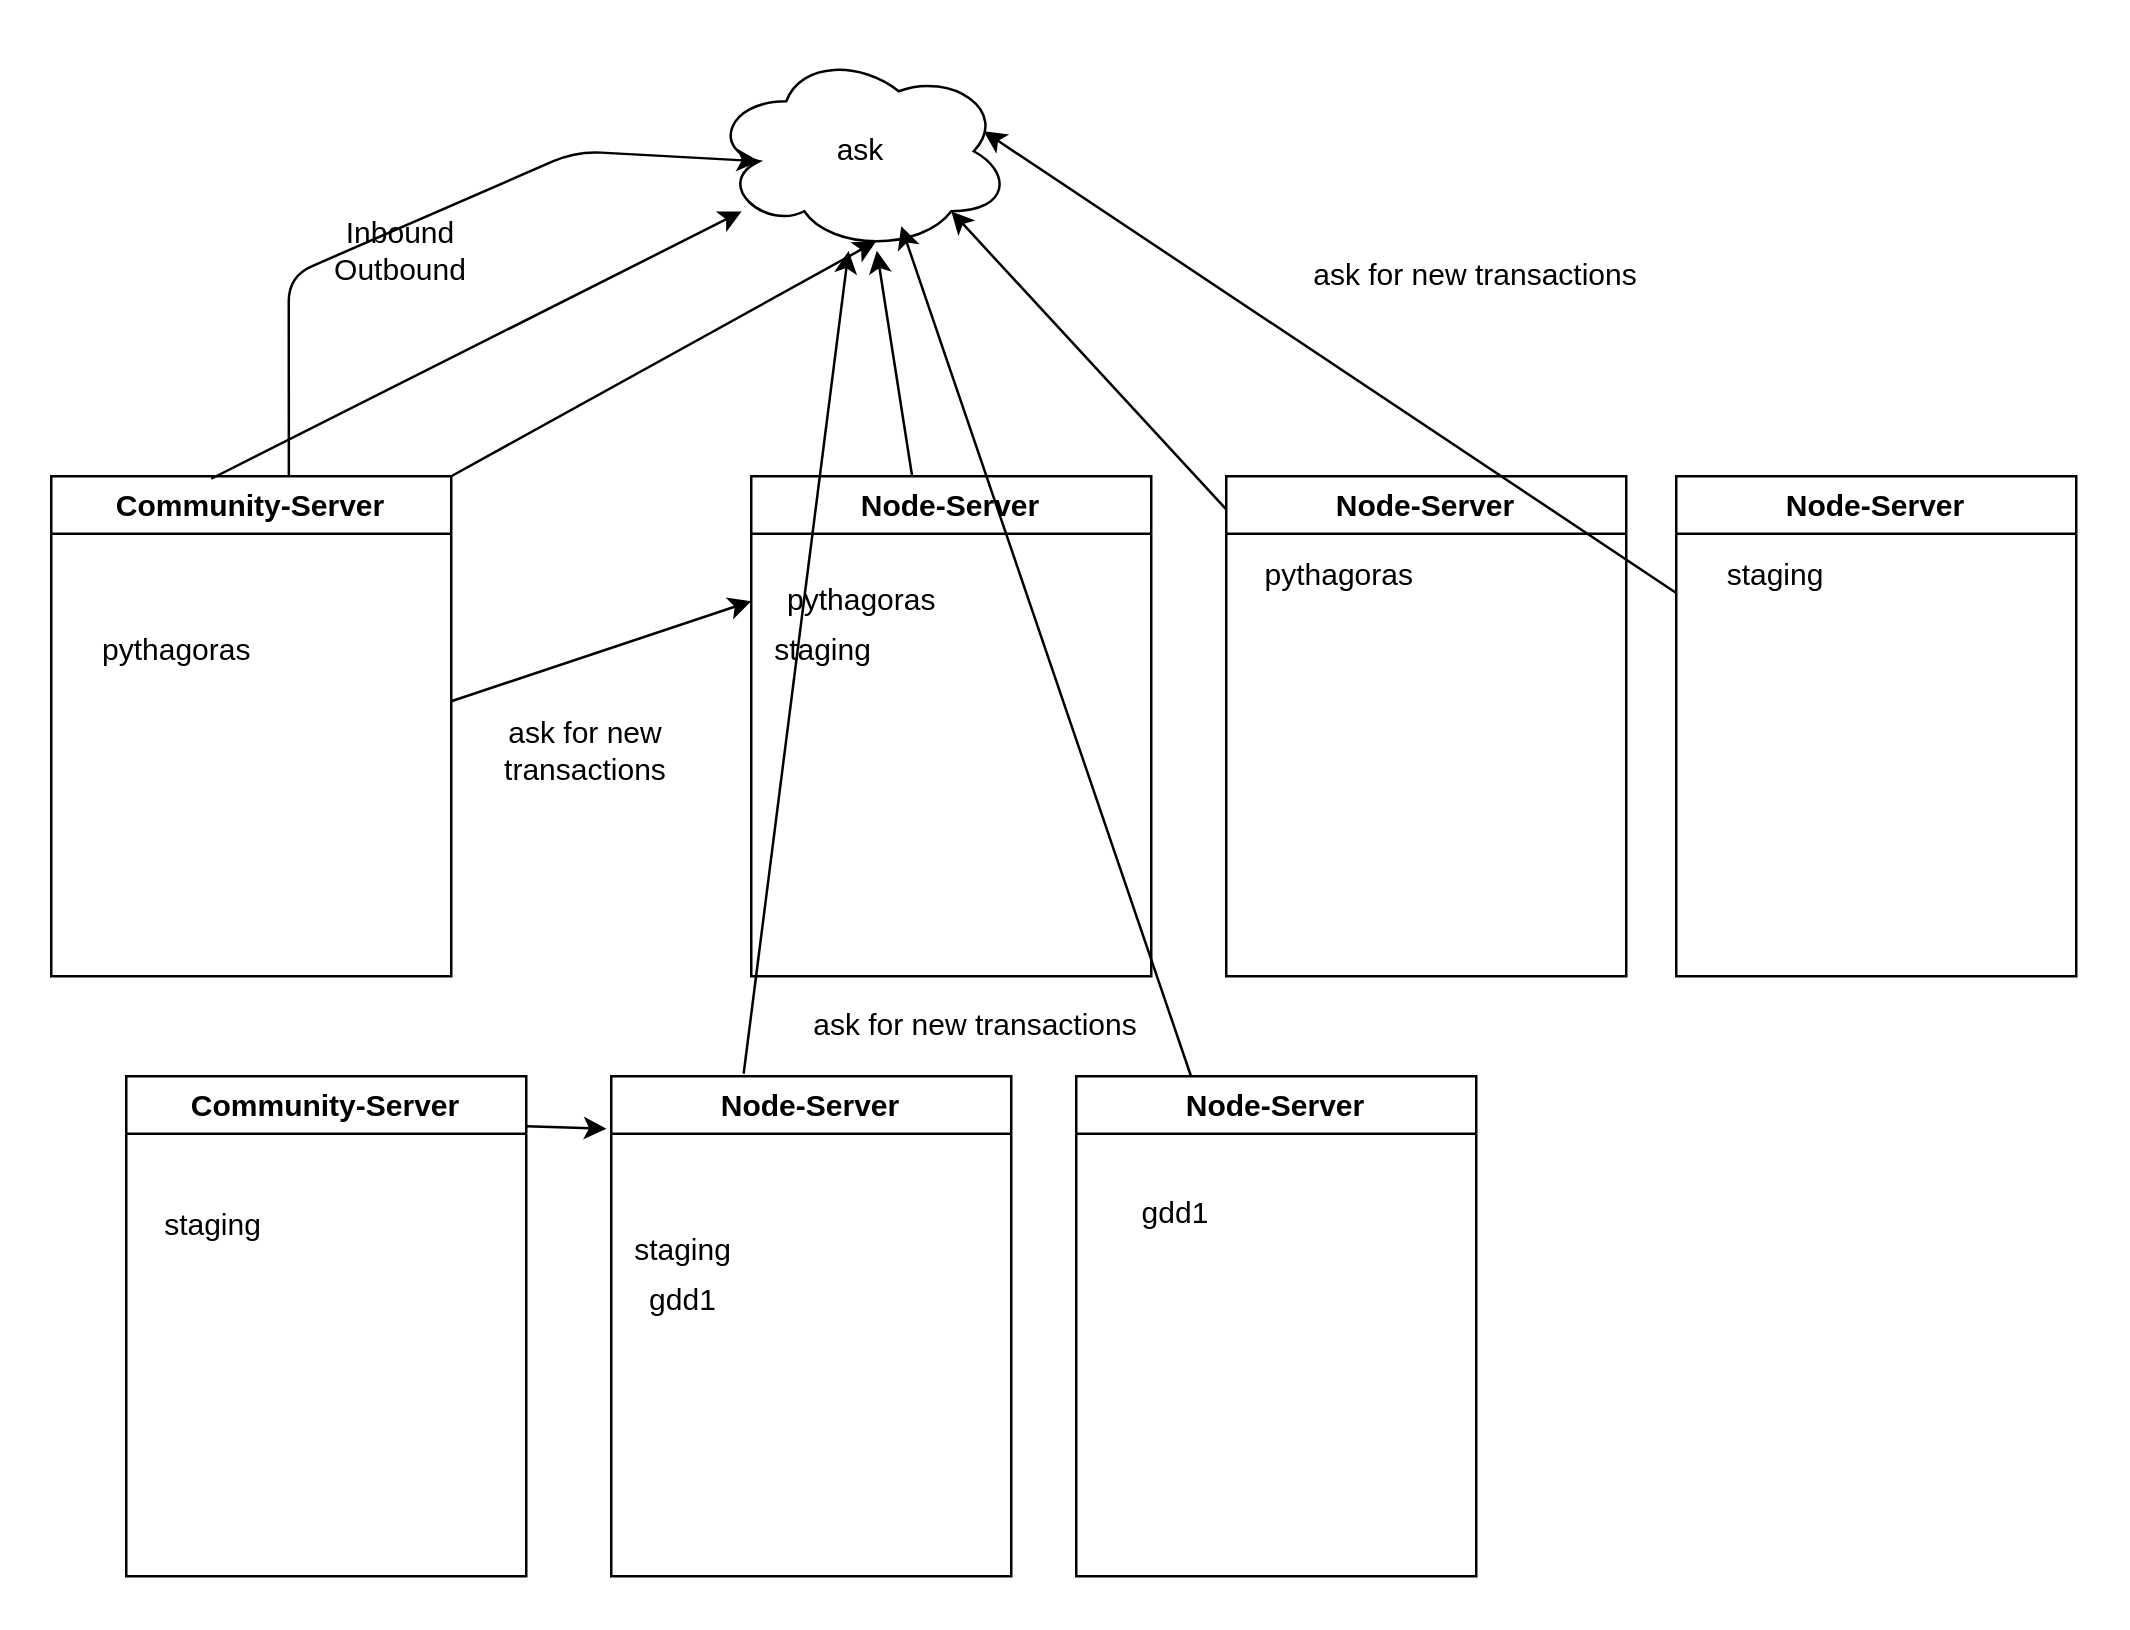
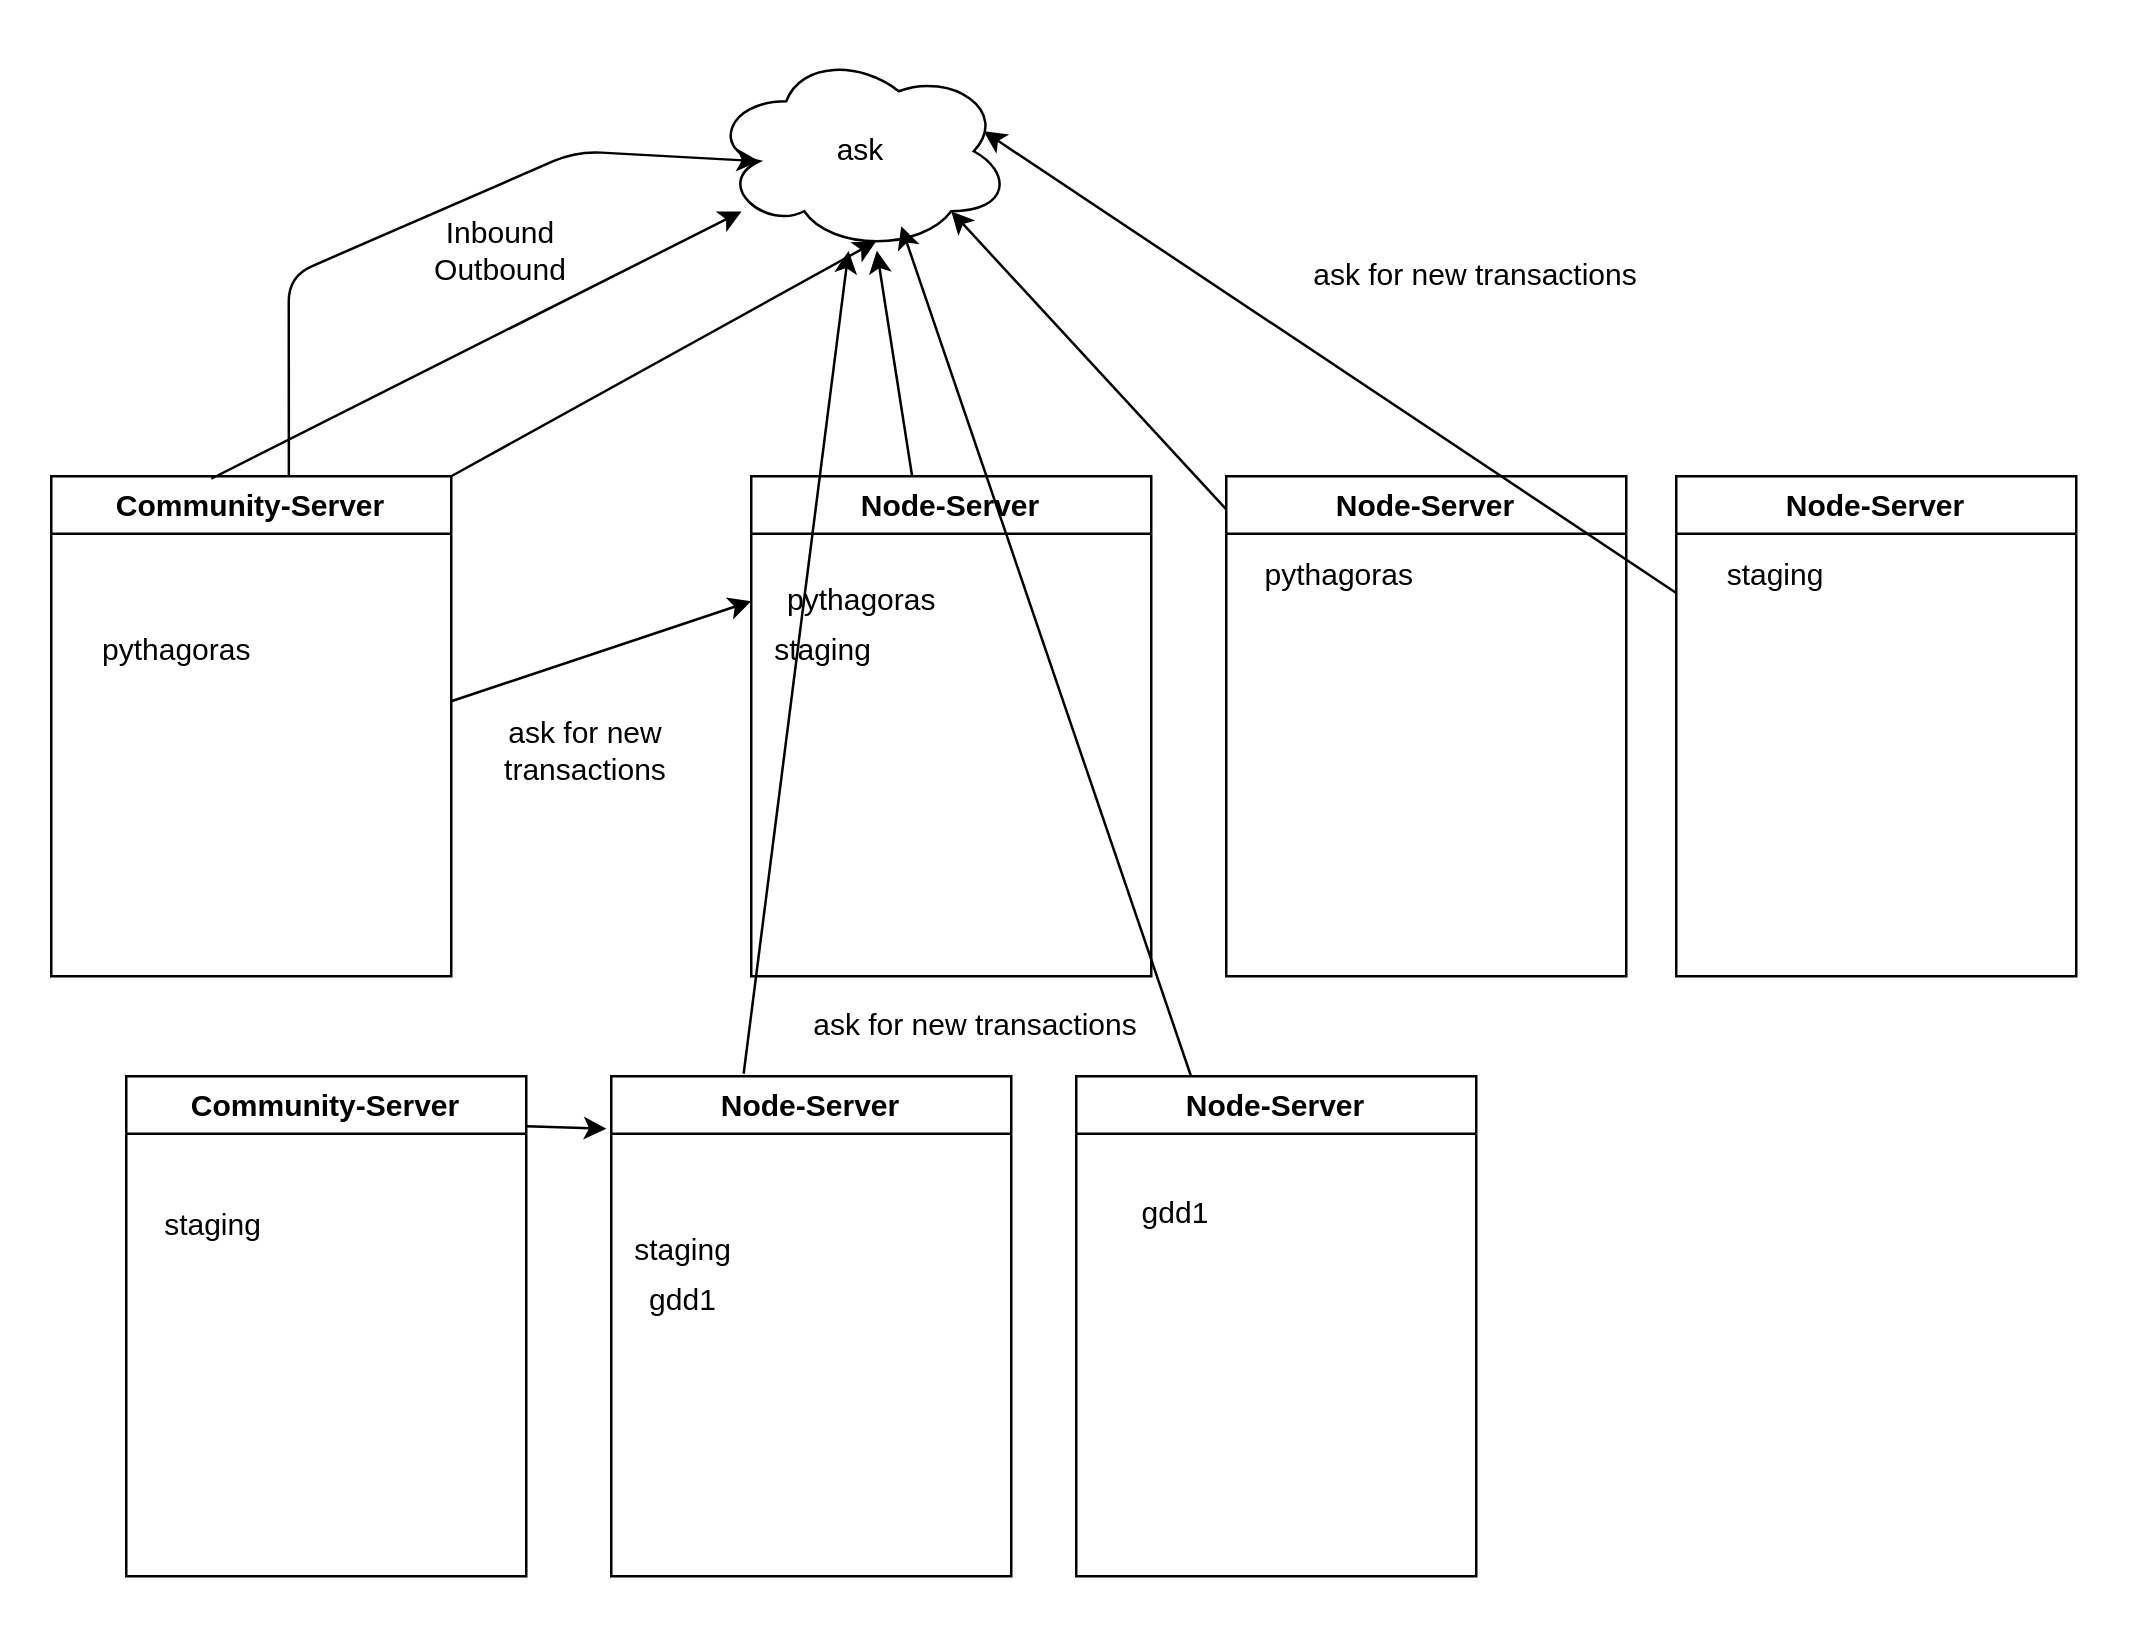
node "Inbound Outbound": moved (401, 251) -> (501, 251)
